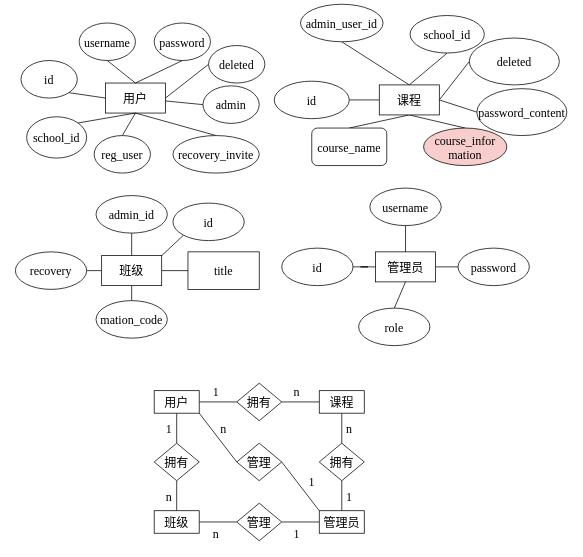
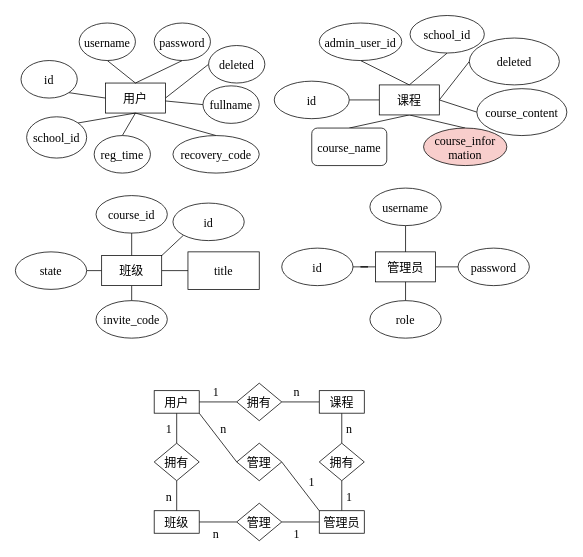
node "admin_user_id": moved (342, 23) -> (360, 42)
node "admin": label "admin" -> "fullname"
node "password_content": label "password_content" -> "course_content"
node "reg_user": label "reg_user" -> "reg_time"
node "recovery_invite": label "recovery_invite" -> "recovery_code"
node "admin_id": label "admin_id" -> "course_id"
node "recovery": label "recovery" -> "state"
node "mation_code": label "mation_code" -> "invite_code"
node "role": moved (394, 327) -> (405, 319)
